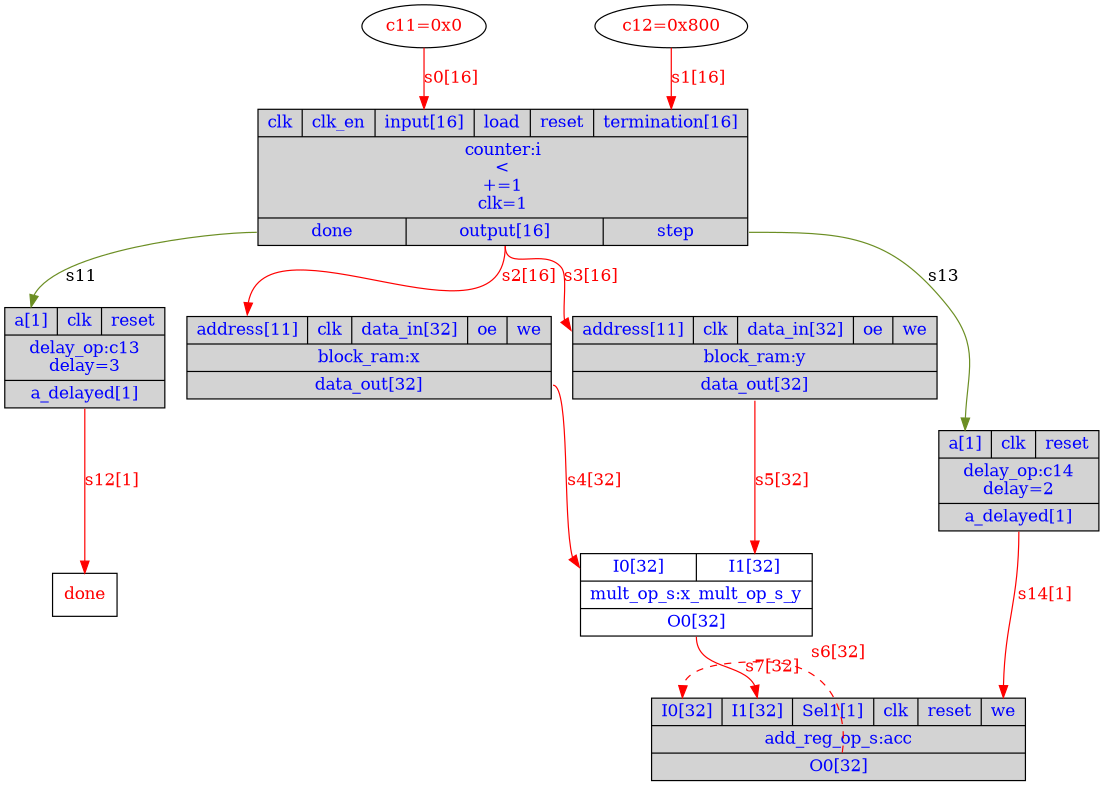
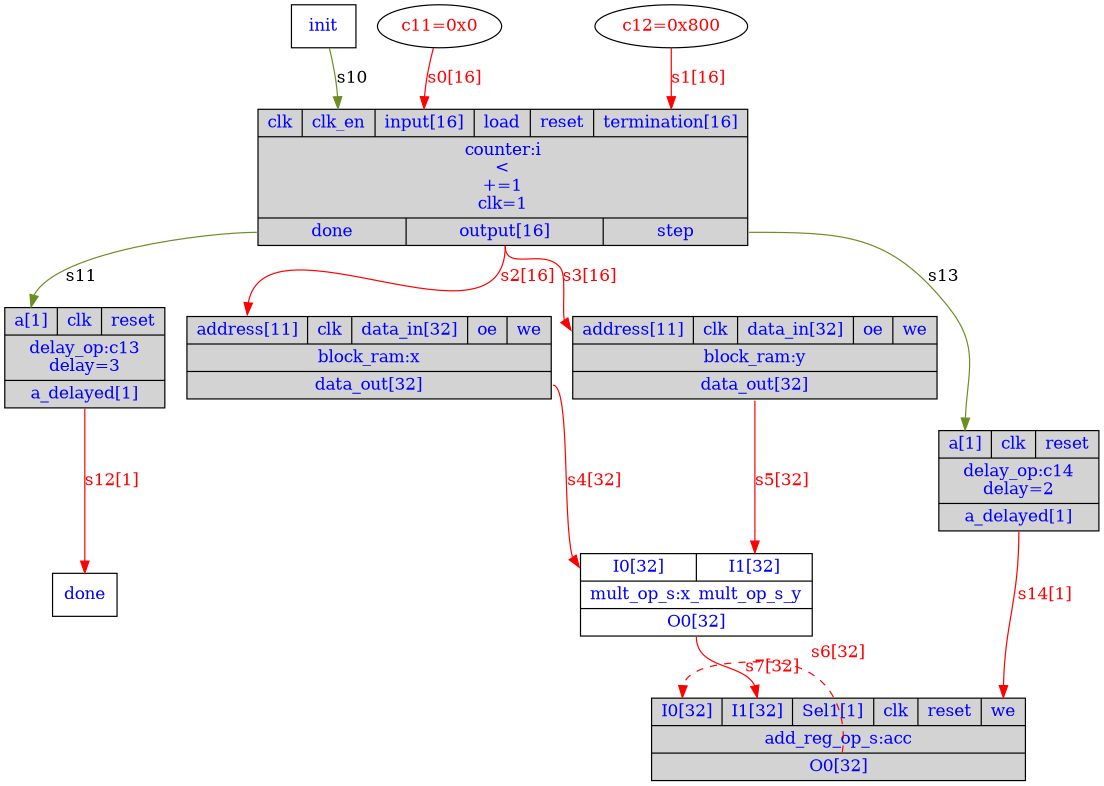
node "init": added
node "done": fontcolor red -> blue
